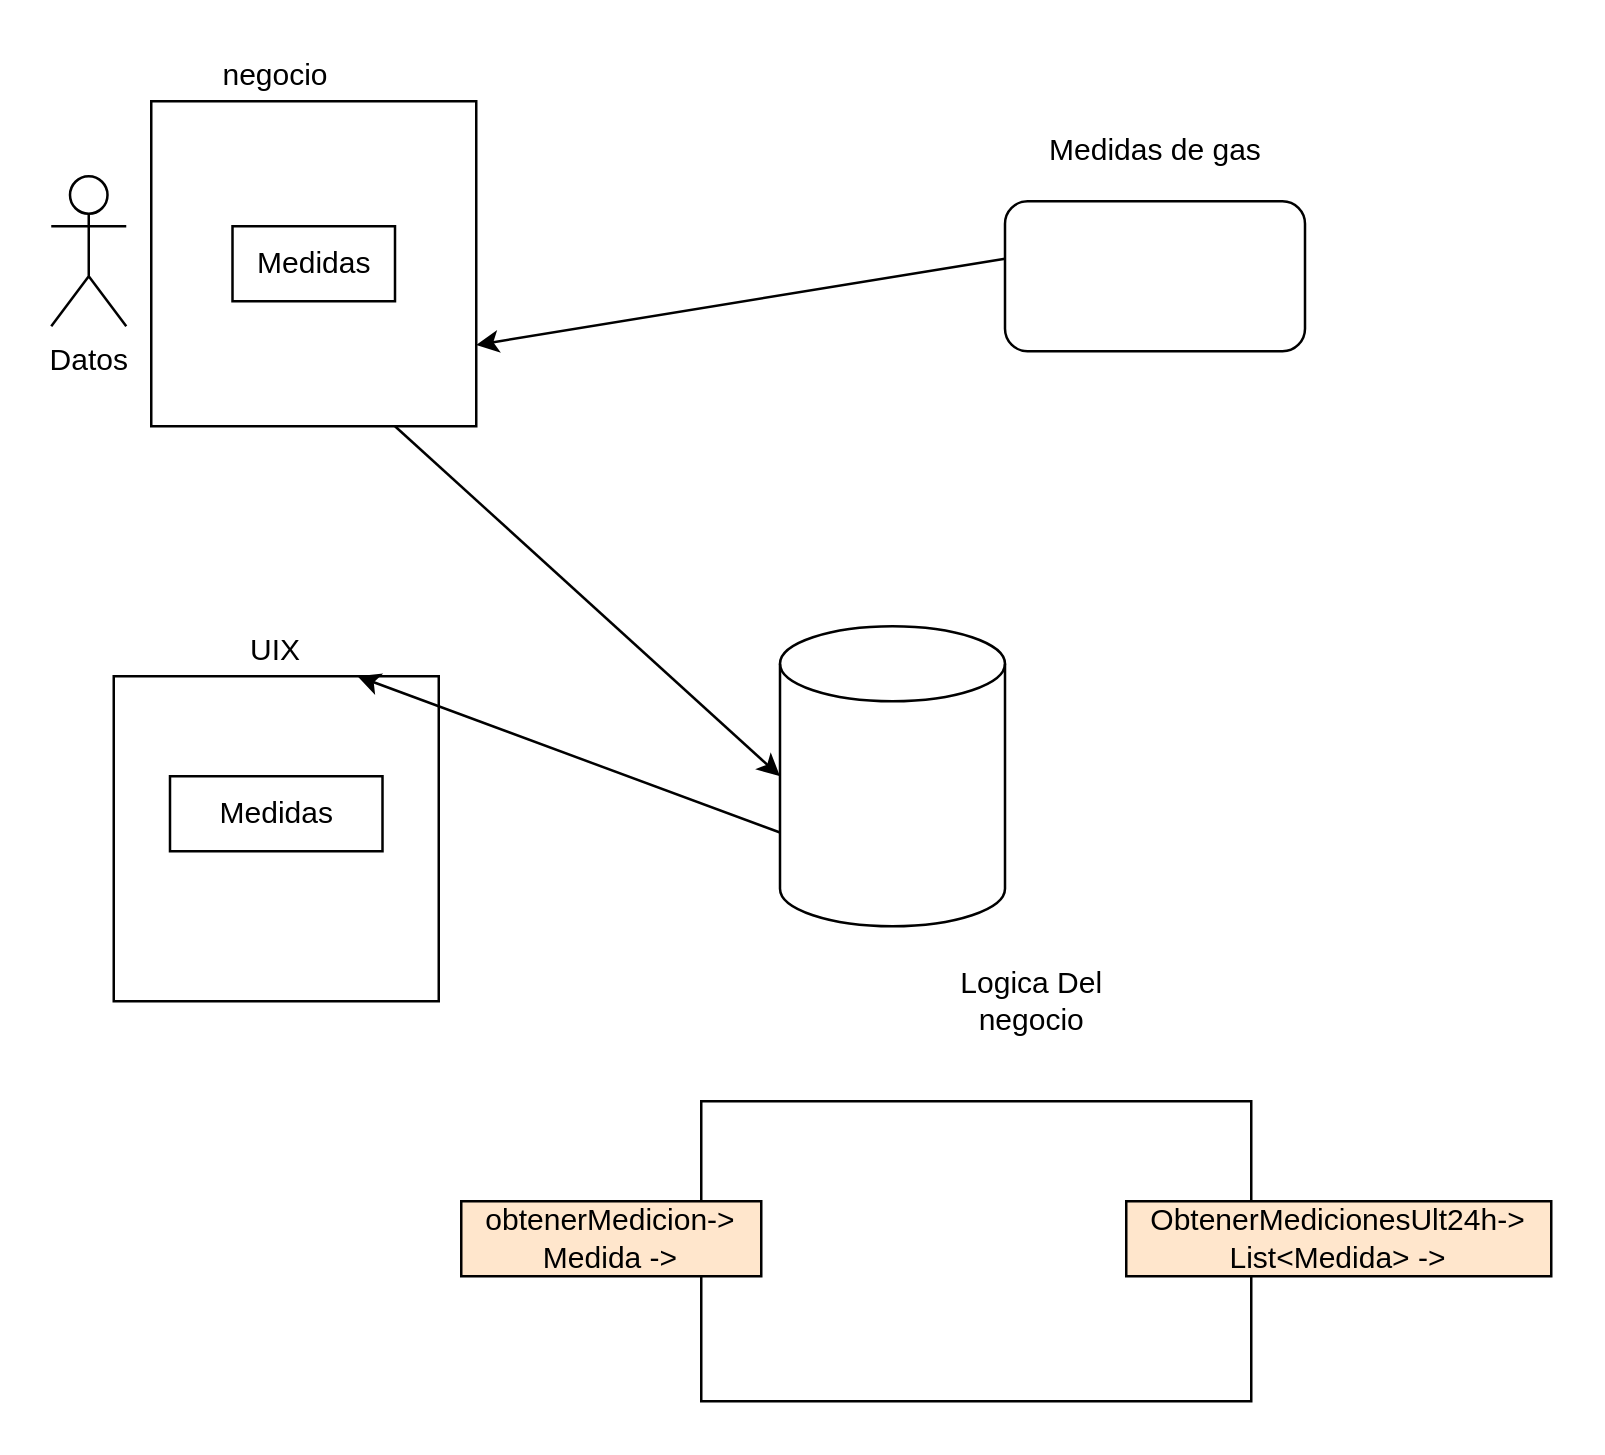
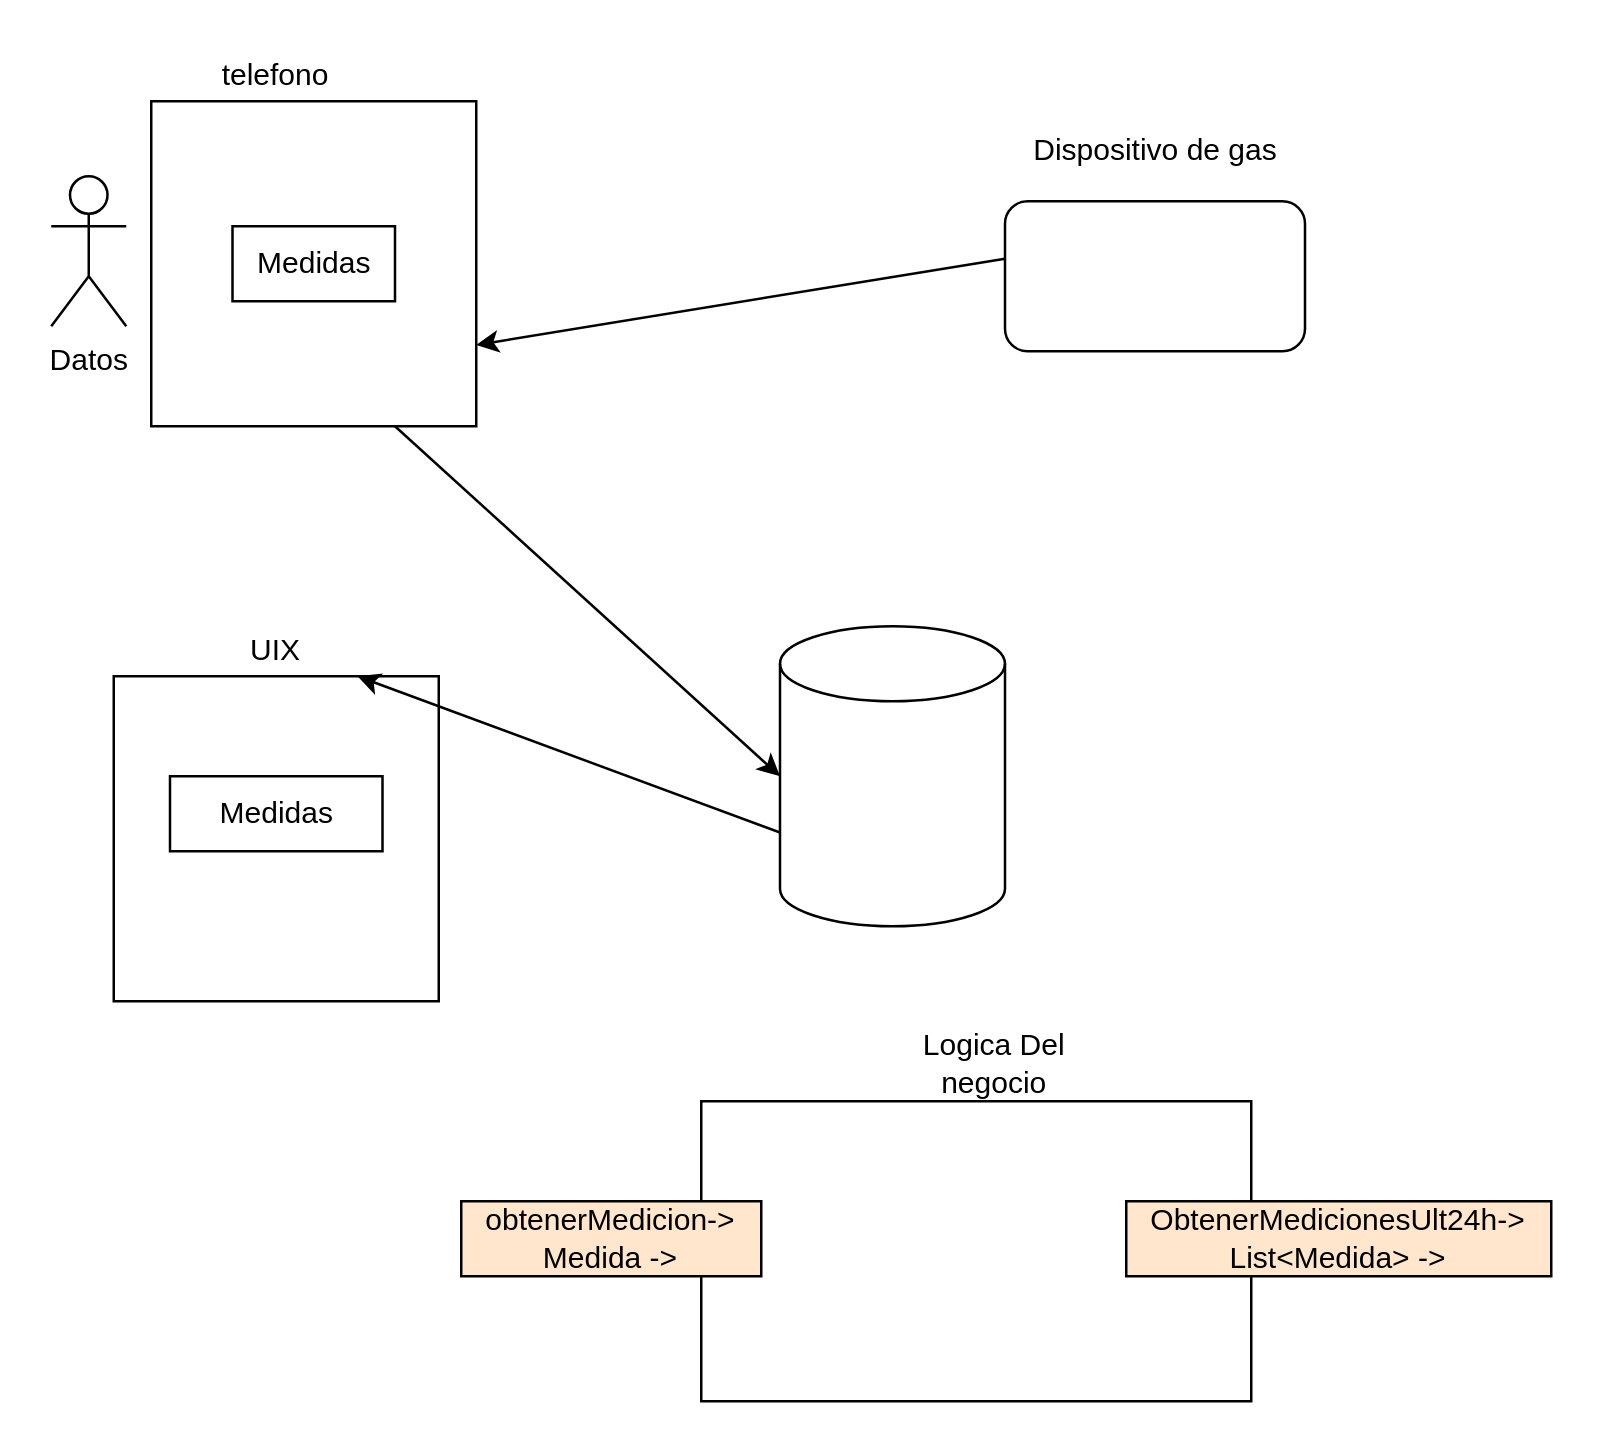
node "negocio": label "negocio" -> "telefono"
node "Medidas de gas": label "Medidas de gas" -> "Dispositivo de gas"
node "Logica Del negocio": moved (1033, 1001) -> (995, 1064)
